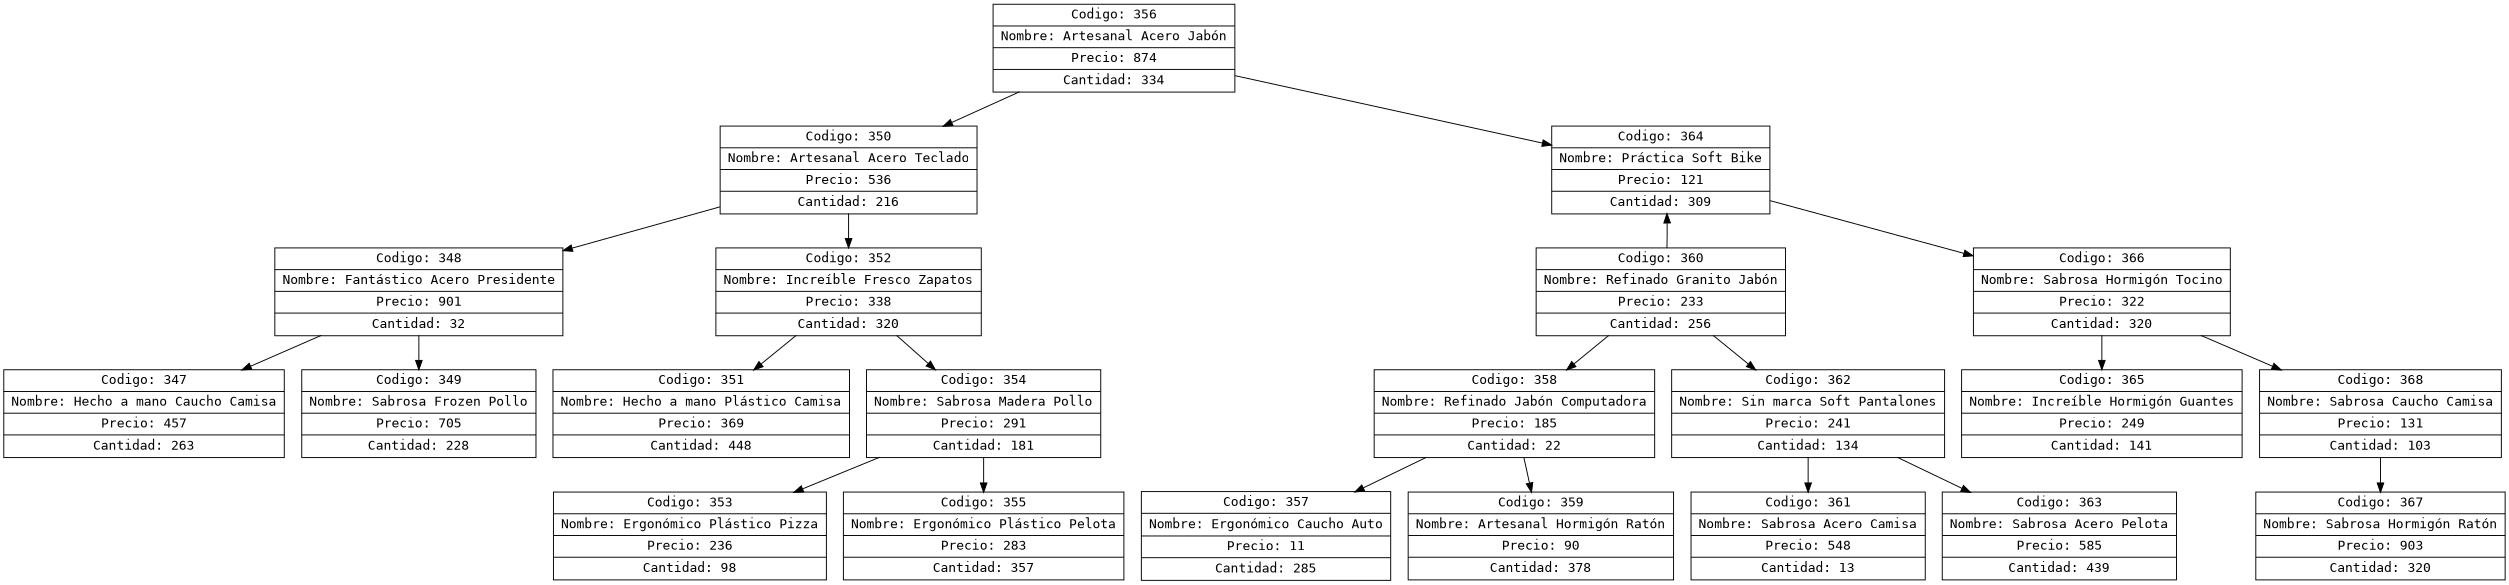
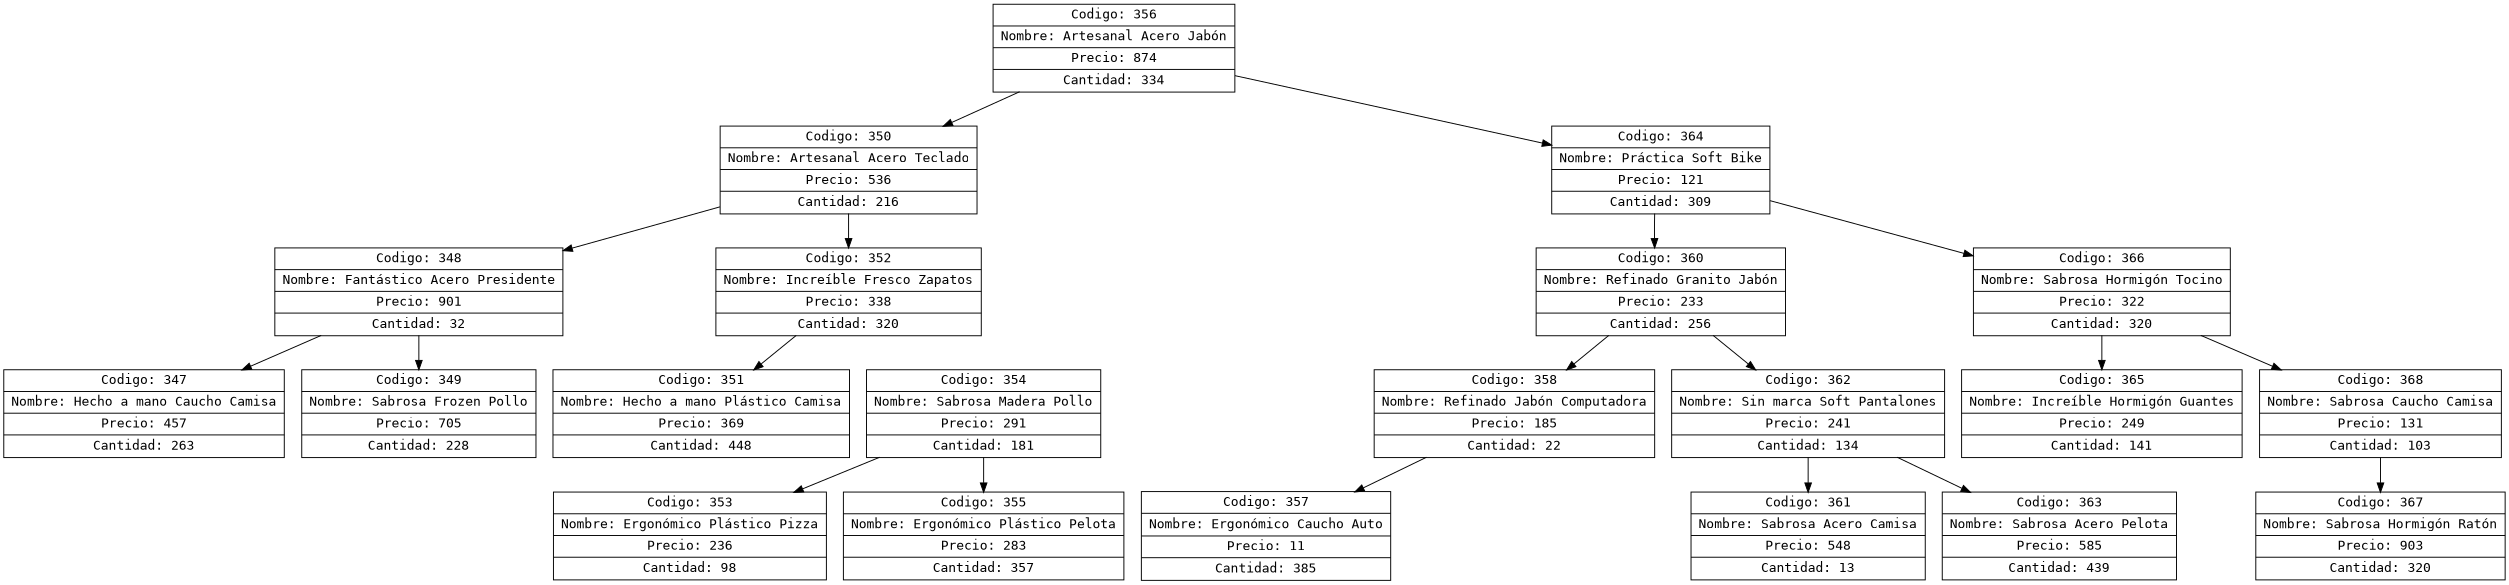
edge "Codigo: 360" -> "Codigo: 364": reversed
edge "Codigo: 352" -> "Codigo: 354": removed
node "Codigo: 359": removed
node "Codigo: 357": text "Cantidad: 285" -> "Cantidad: 385"
